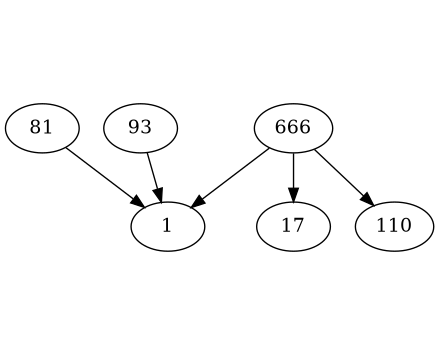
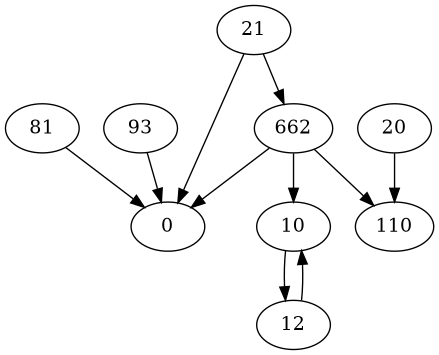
node "21": added
node "666": label "666" -> "662"
node "20": added
node "1": label "1" -> "0"
node "17": label "17" -> "10"
node "12": added
